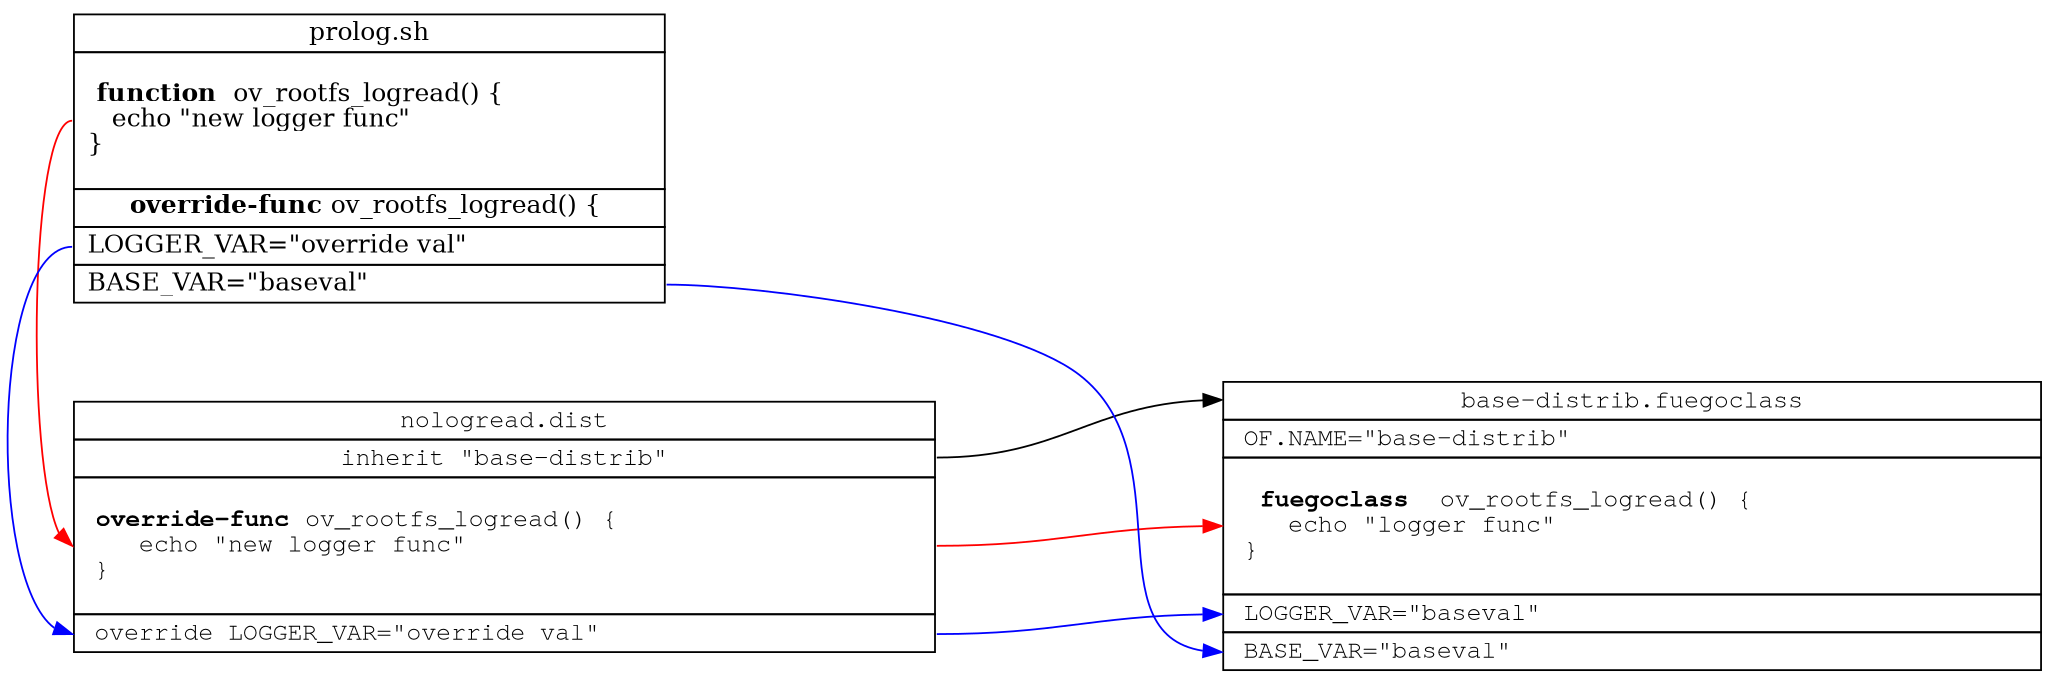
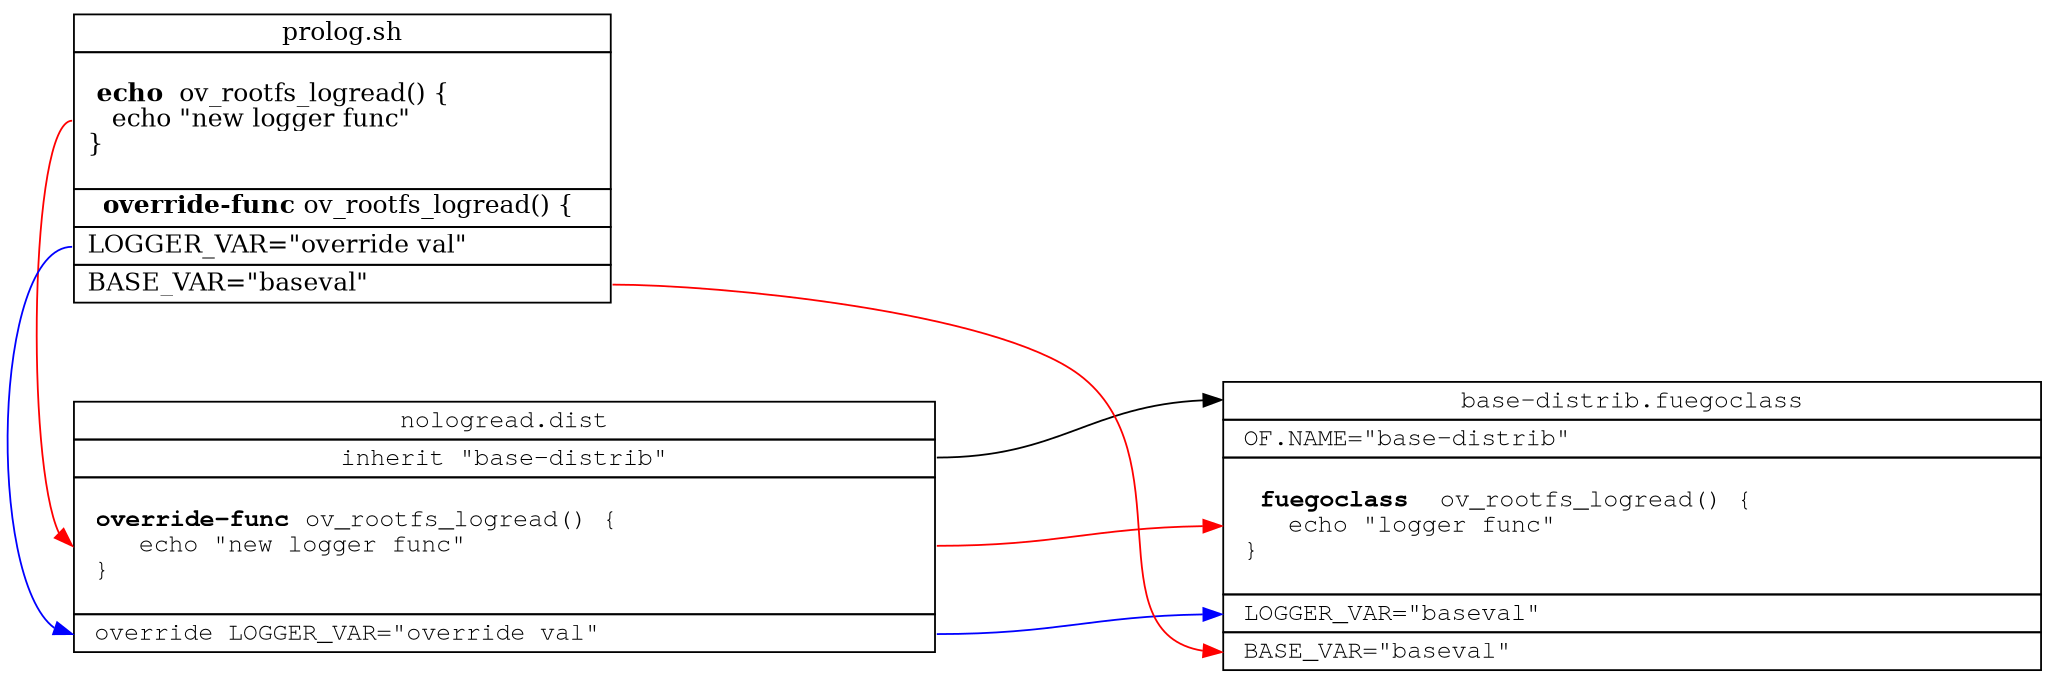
node "prolog.sh": text "function" -> "echo"
edge "prolog.sh" -> "base-distrib.fuegoclass": color blue -> red
